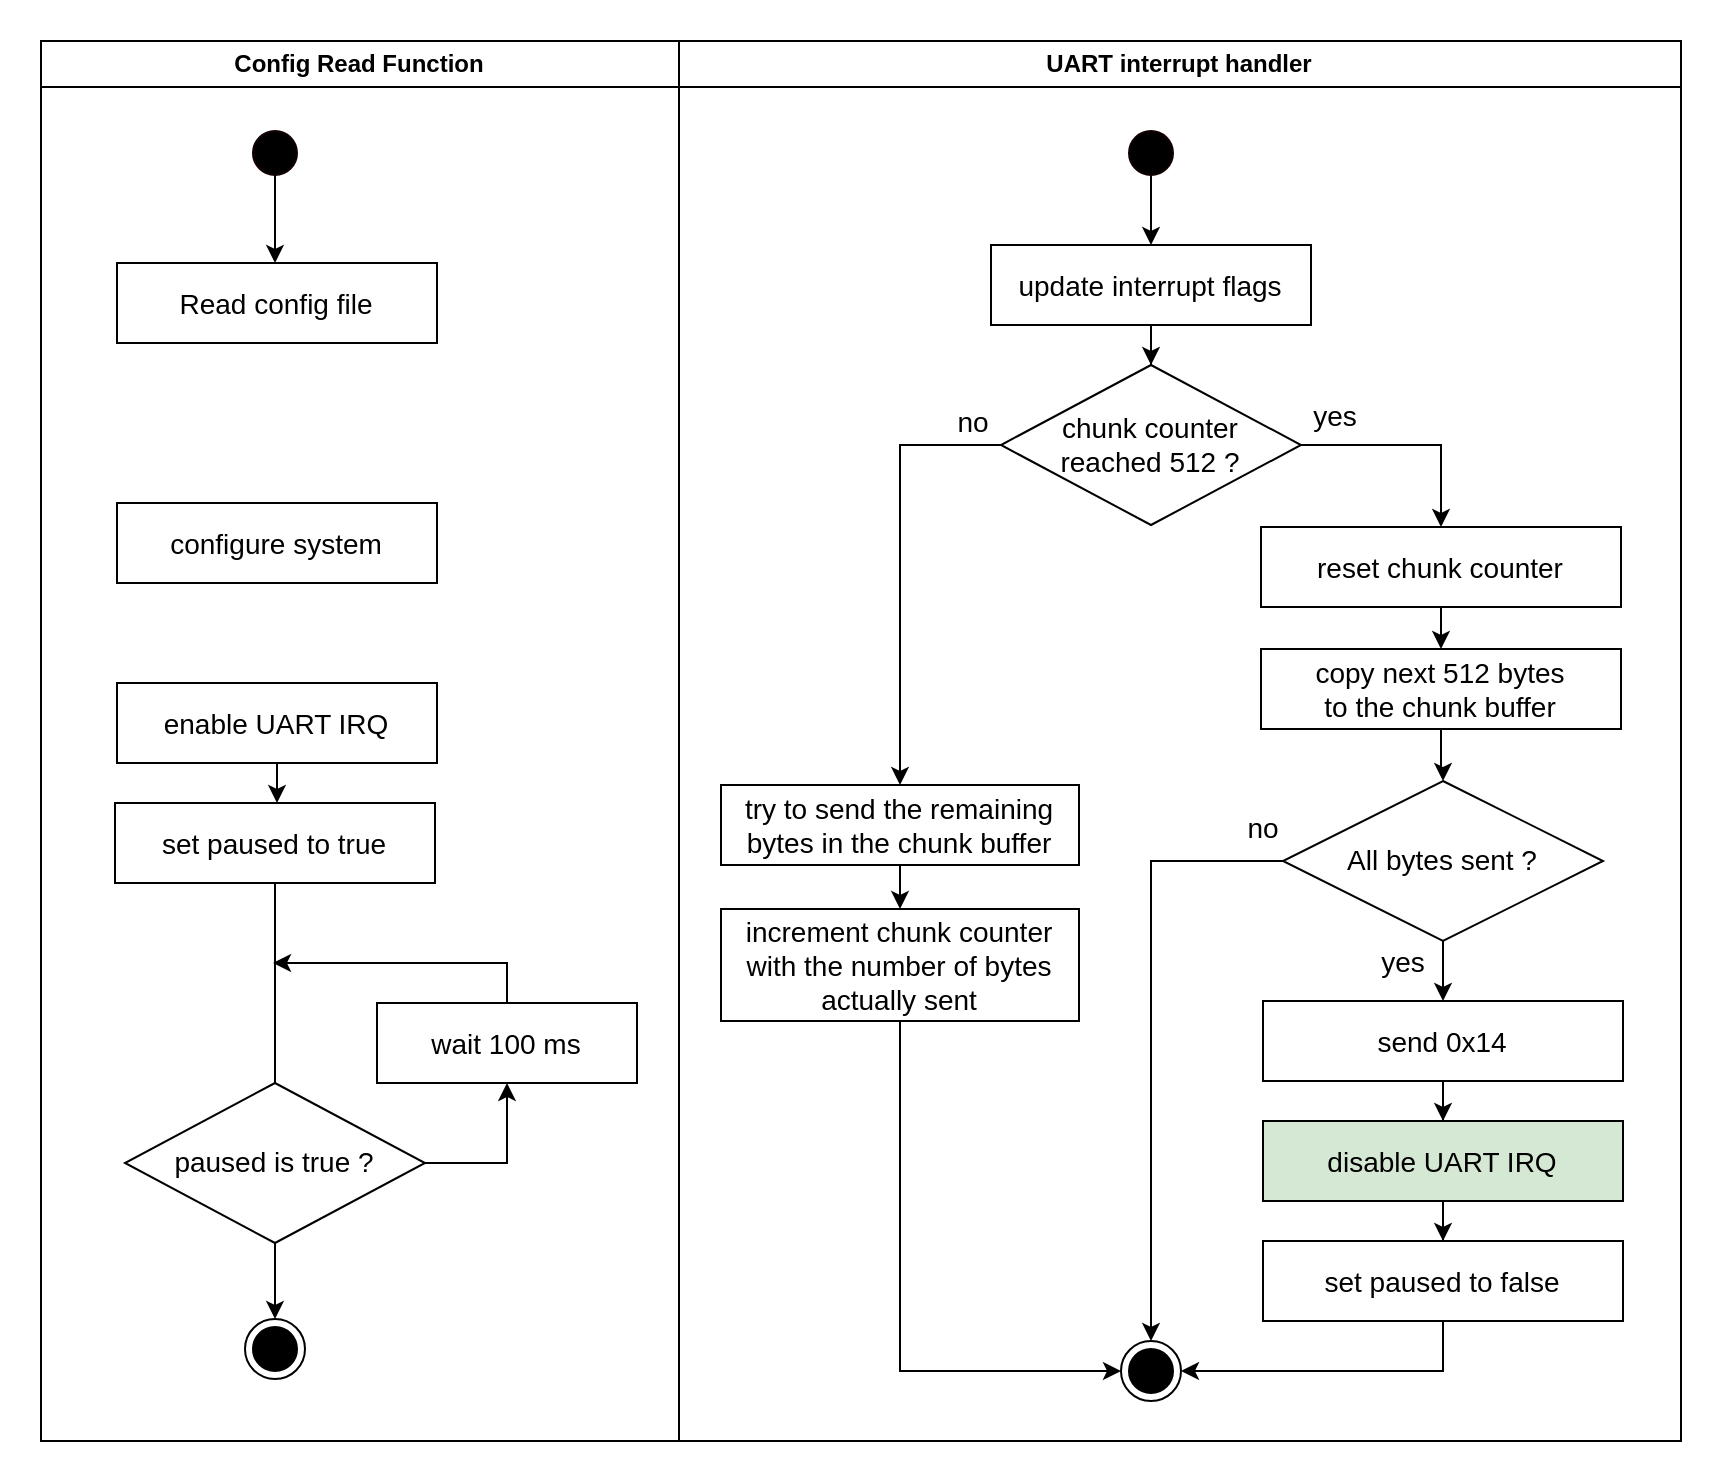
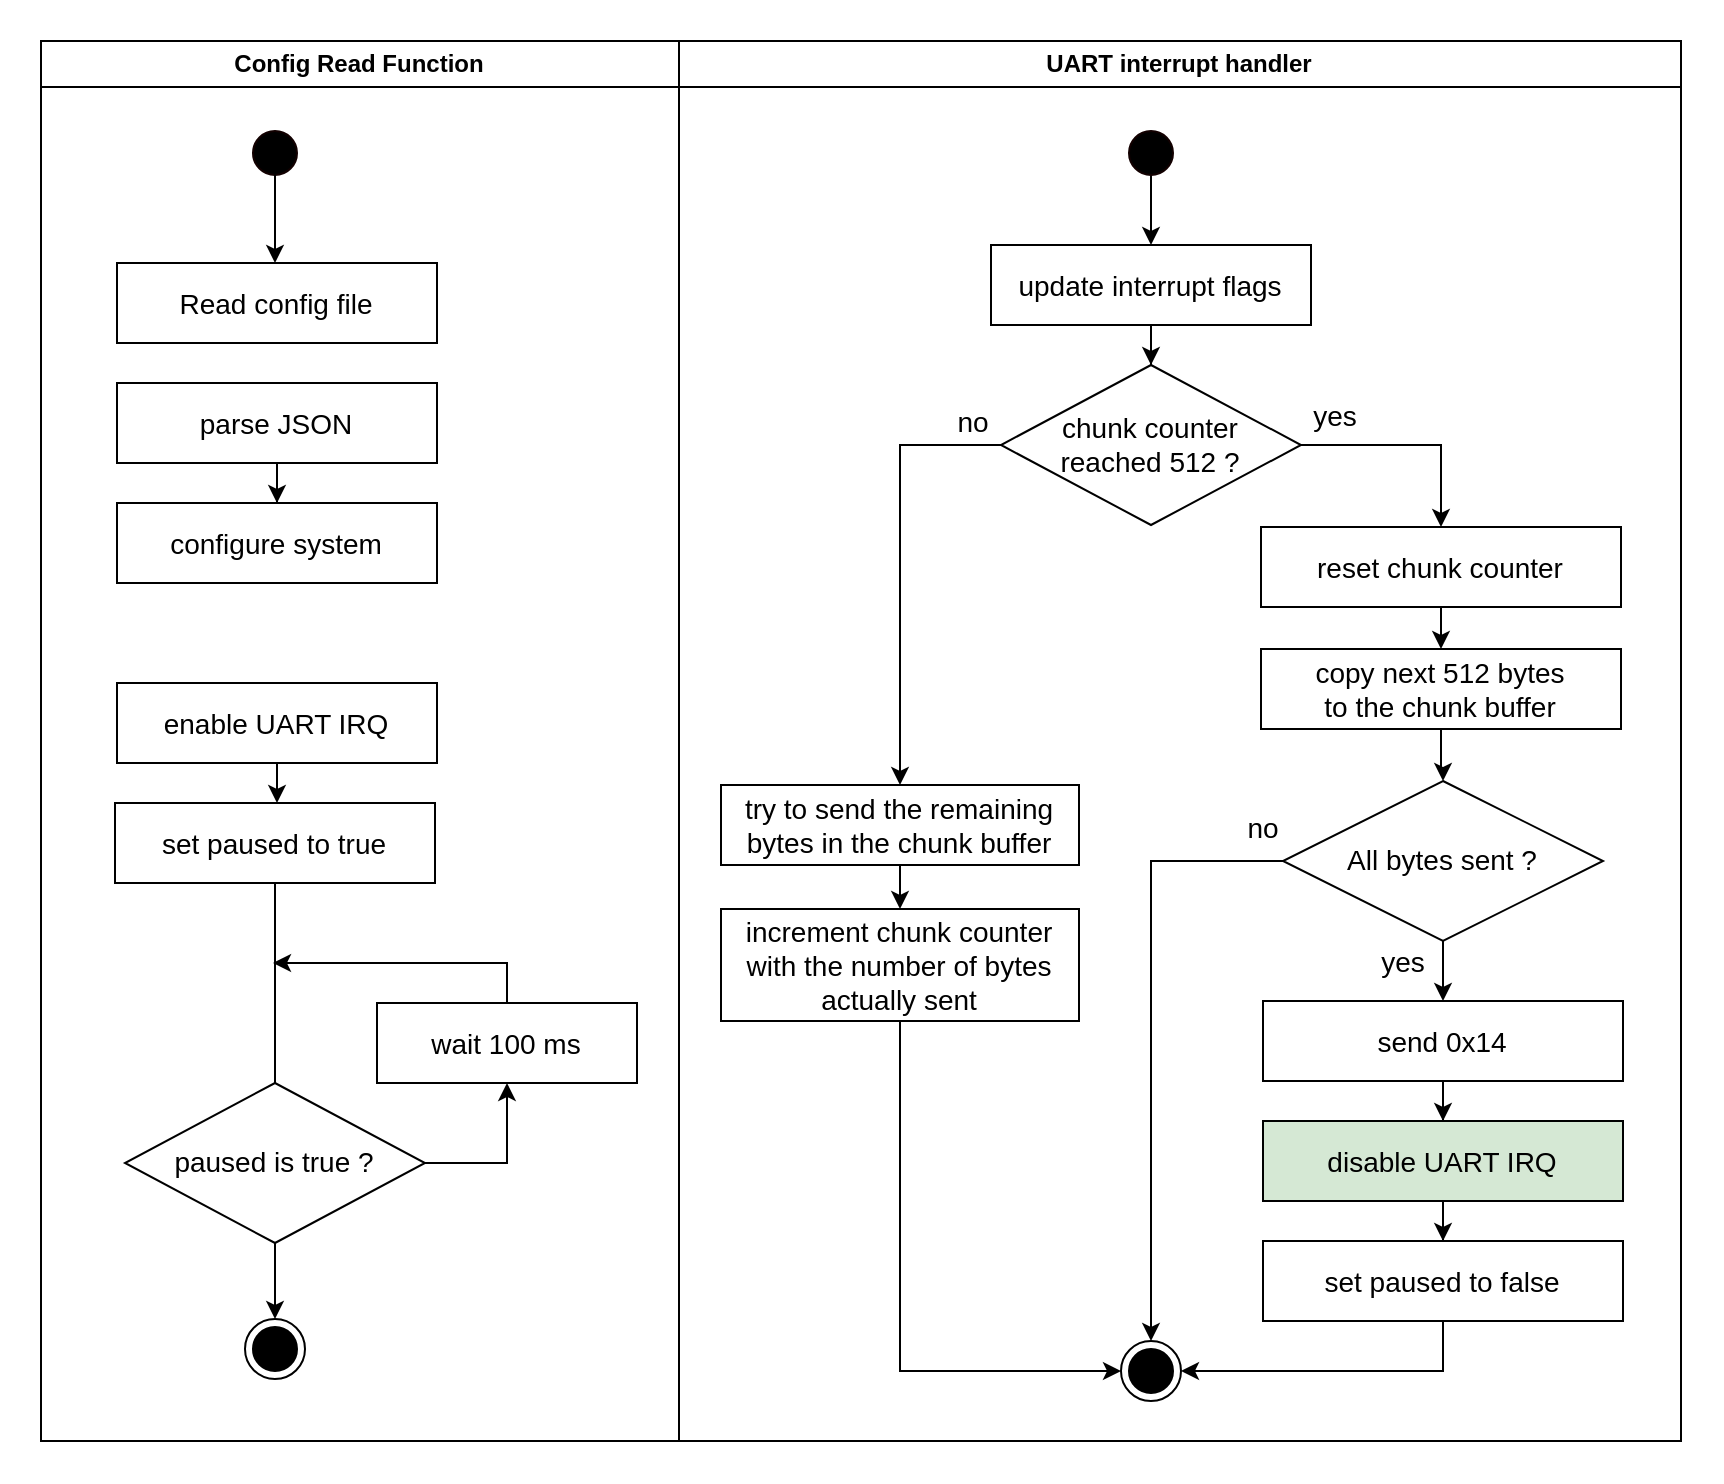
node "parse JSON": added
edge "parse JSON" -> "configure system": added
